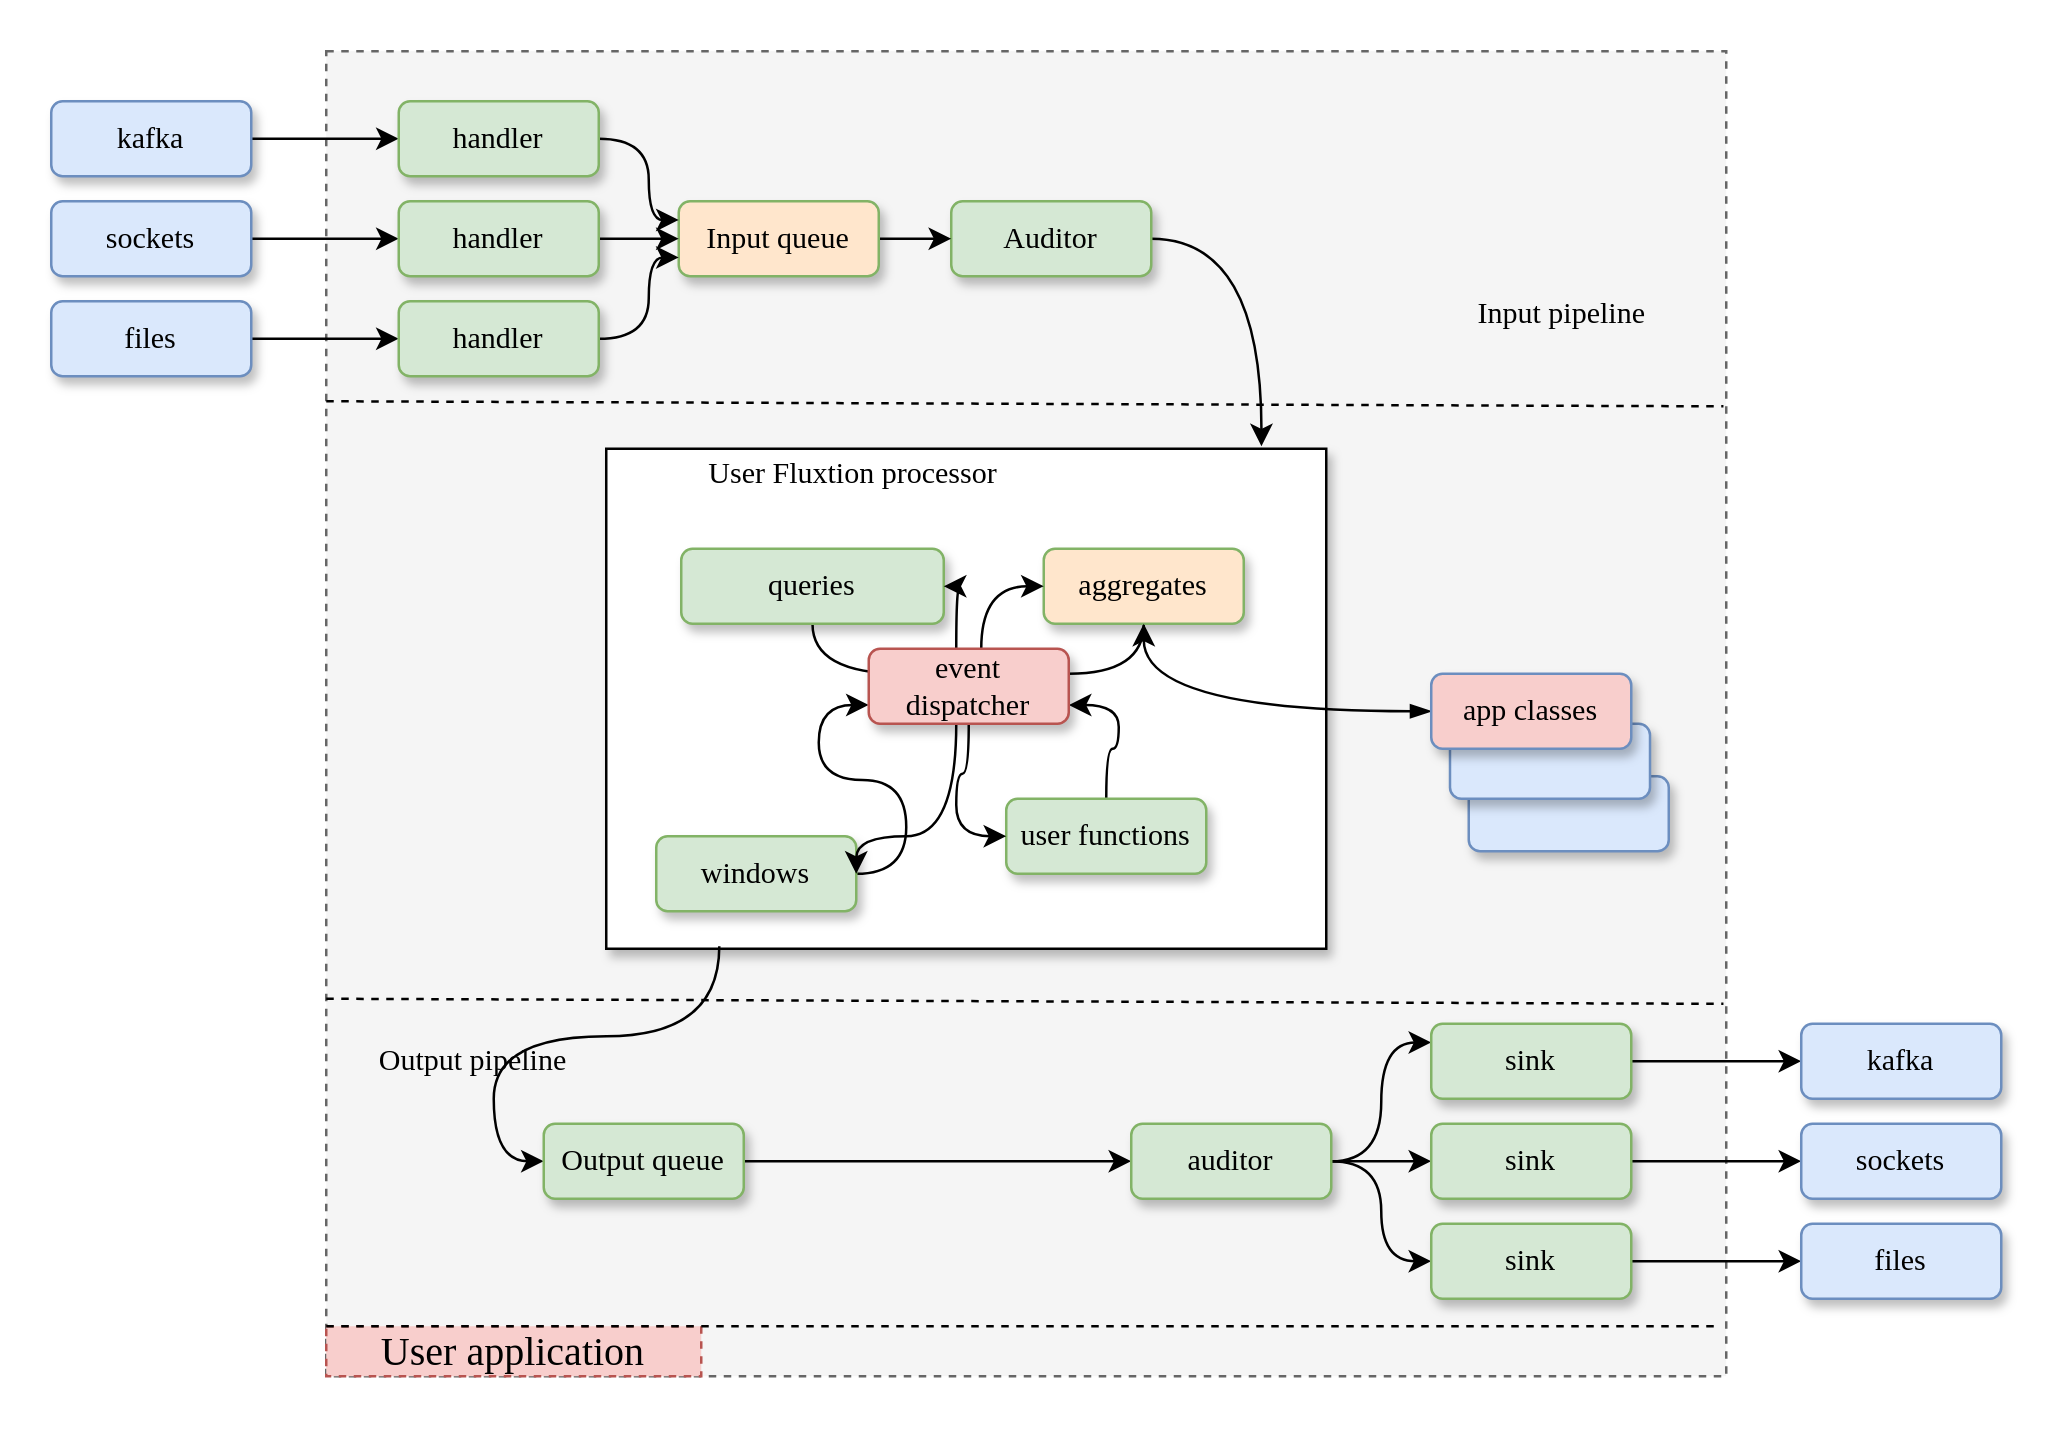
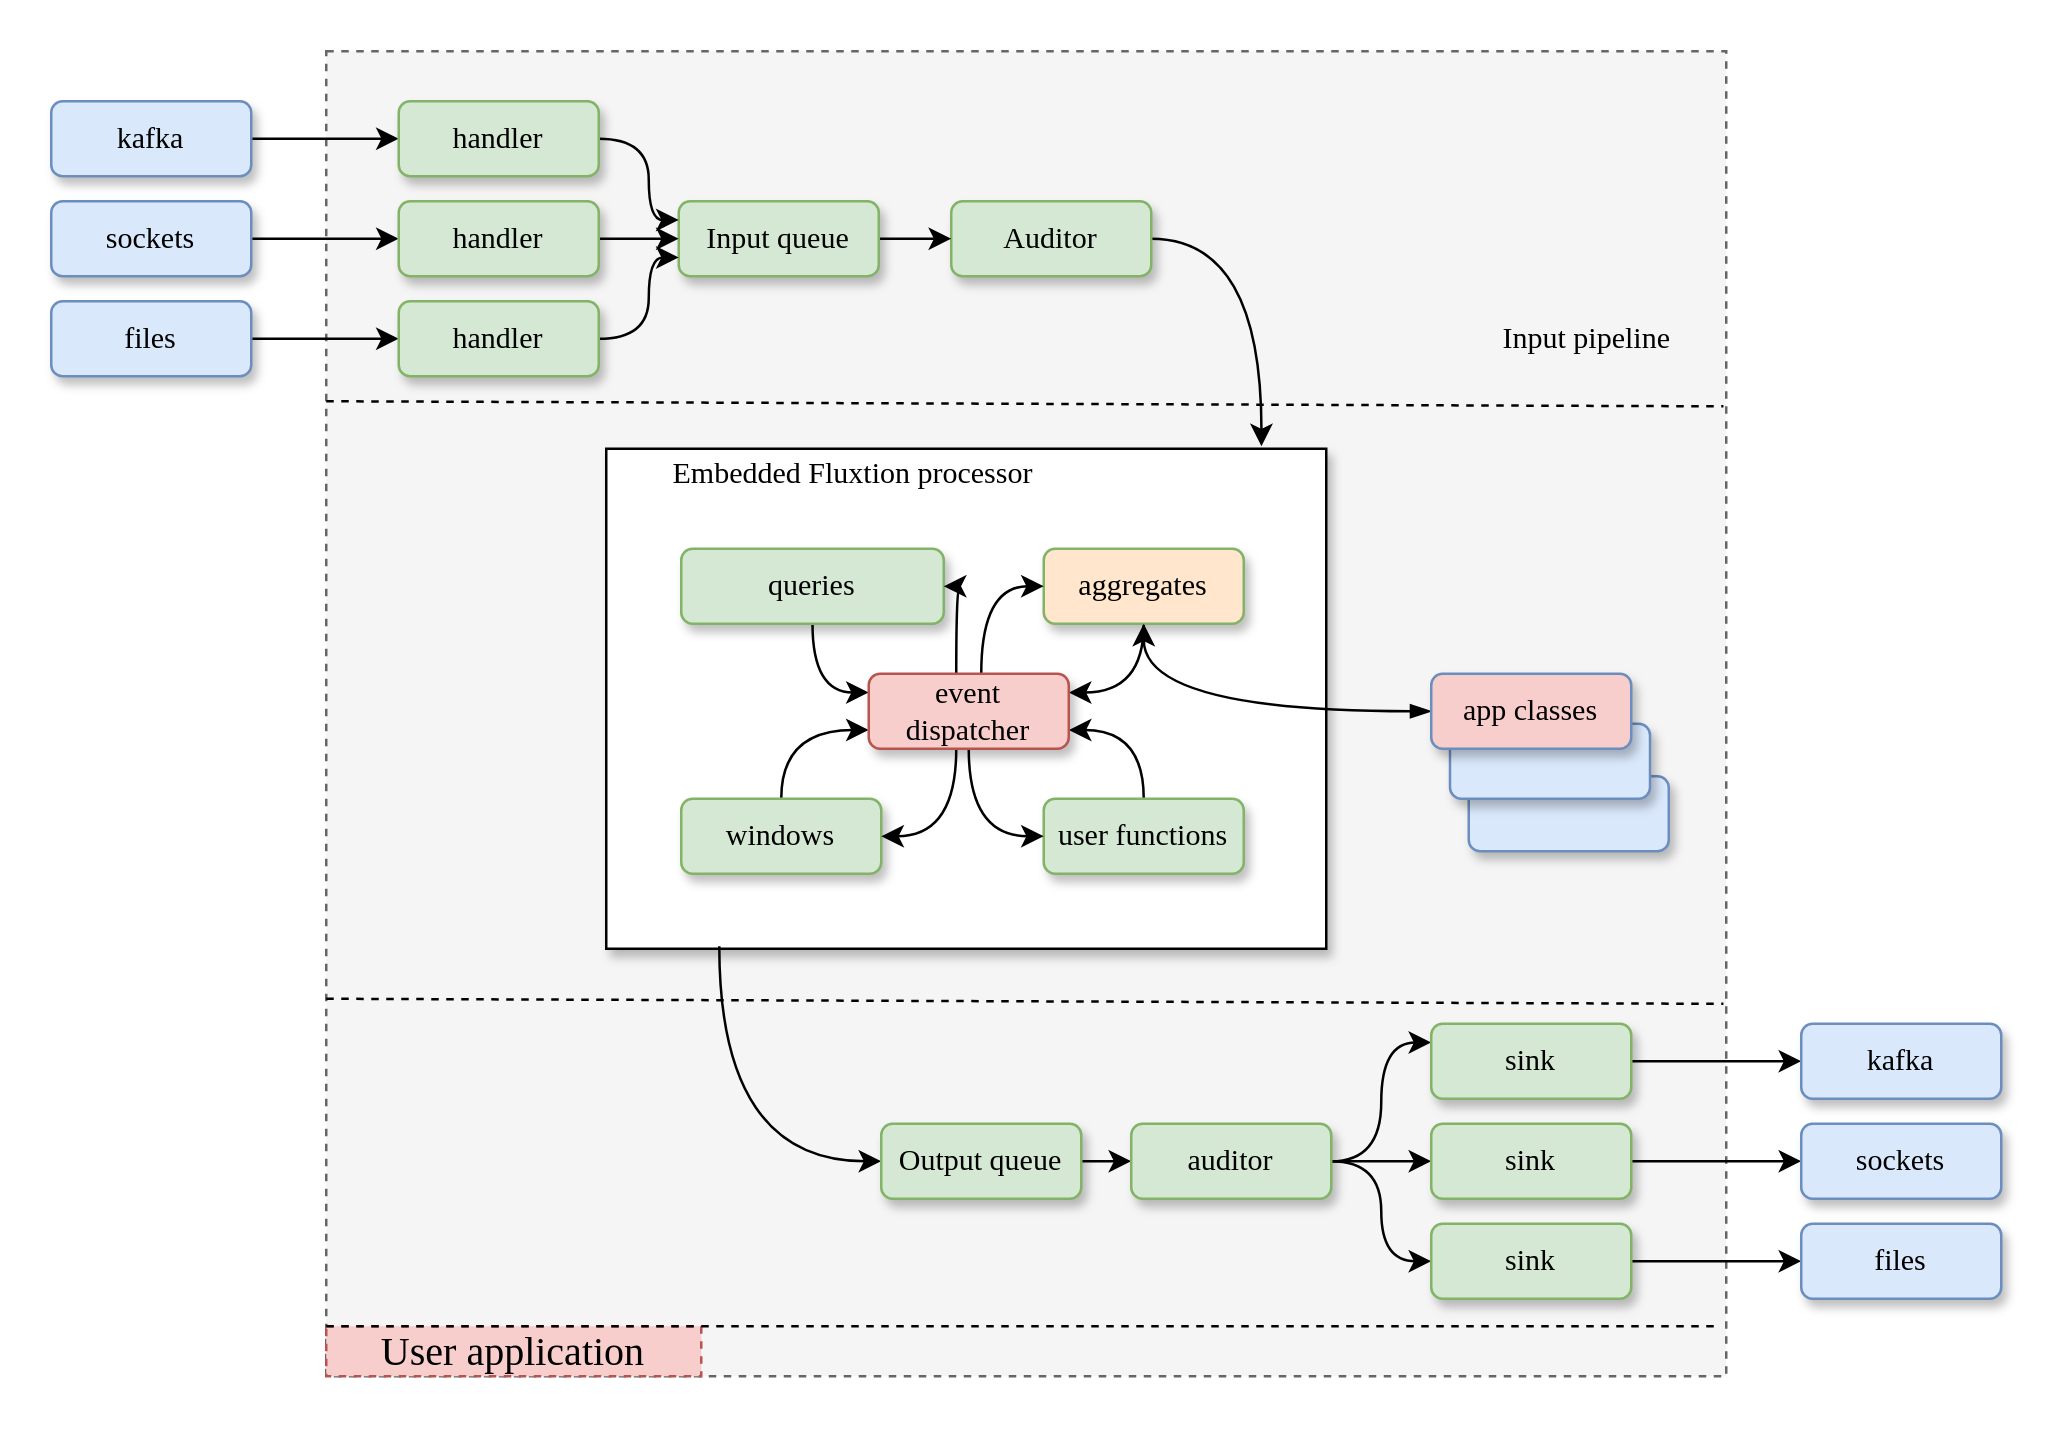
node "Input queue": fillcolor #ffe6cc -> #d5e8d4
node "Input pipeline": moved (1563, 314) -> (1588, 339)
node "User Fluxtion processor": label "User Fluxtion processor" -> "Embedded Fluxtion processor"
node "event dispatcher": moved (969, 686) -> (969, 711)
node "user functions": moved (1106, 836) -> (1144, 836)
node "windows": moved (756, 874) -> (781, 836)
node "Output pipeline": removed
node "Output queue": moved (644, 1161) -> (981, 1161)
